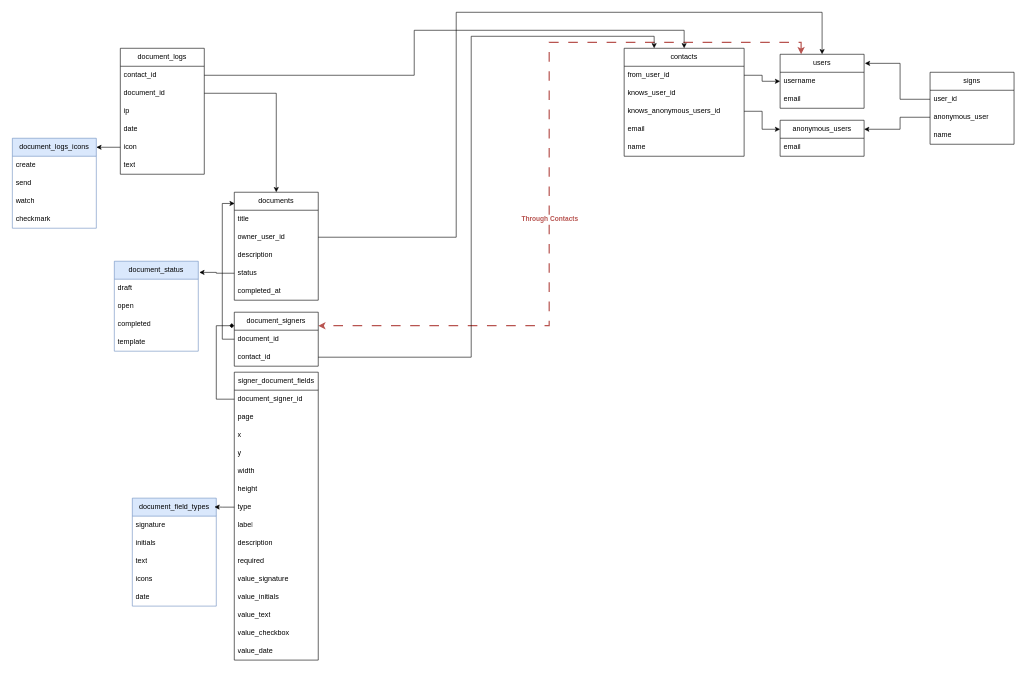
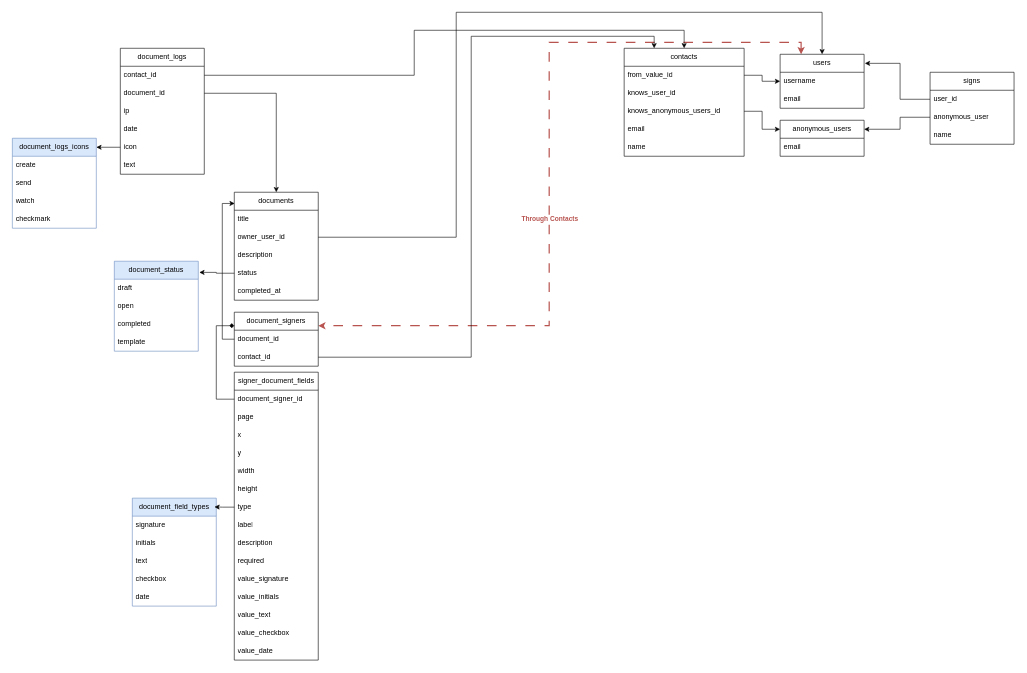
node "from_user_id": label "from_user_id" -> "from_value_id"
node "icons": label "icons" -> "checkbox"
